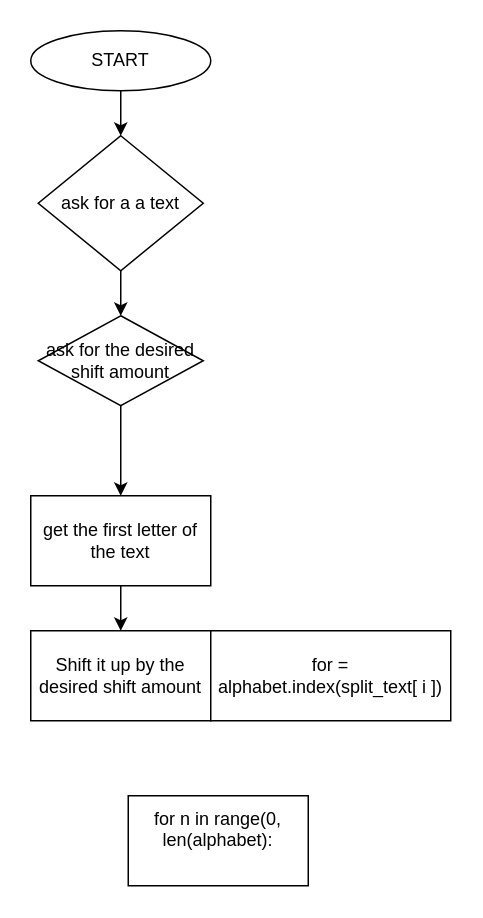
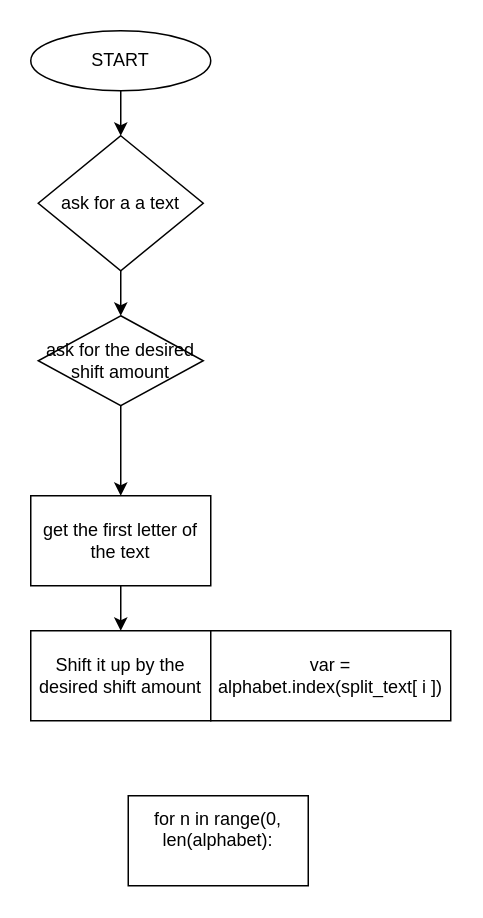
node "for = alphabet.index(split_text[ i ])": label "for = alphabet.index(split_text[ i ])" -> "var = alphabet.index(split_text[ i ])"
